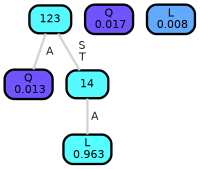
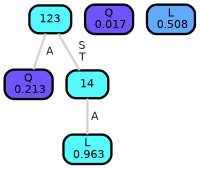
node "L 0.008": label "L 0.008" -> "L 0.508"
node "Q 0.013": label "Q 0.013" -> "Q 0.213"
